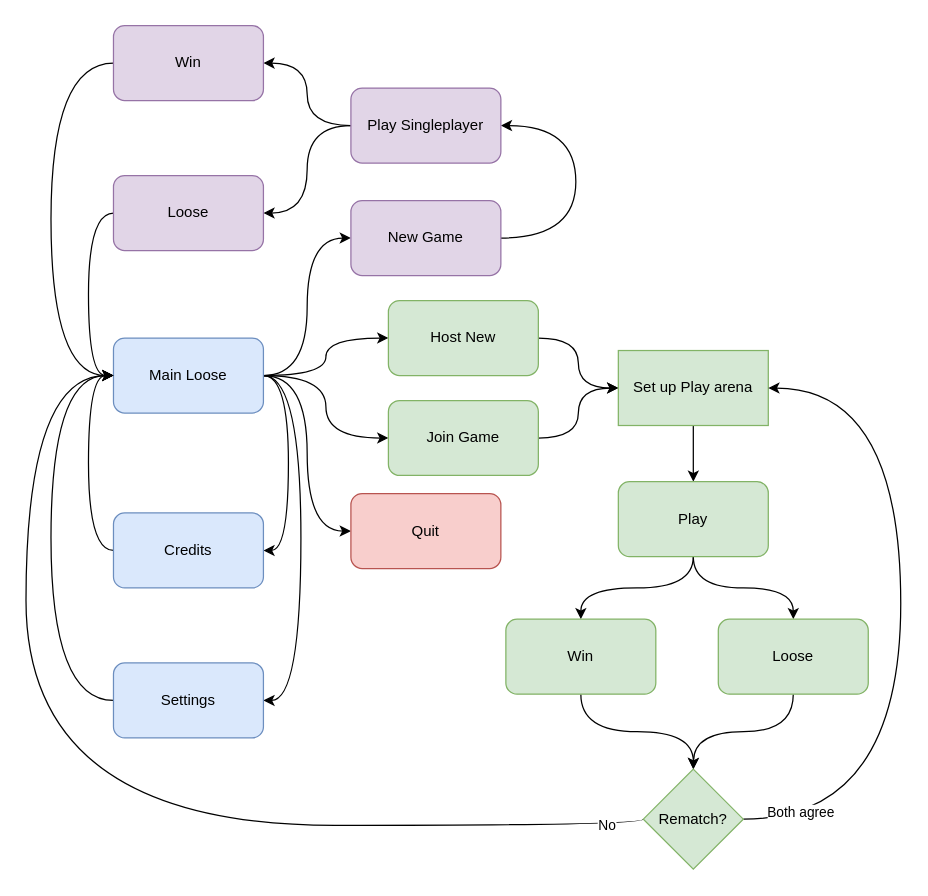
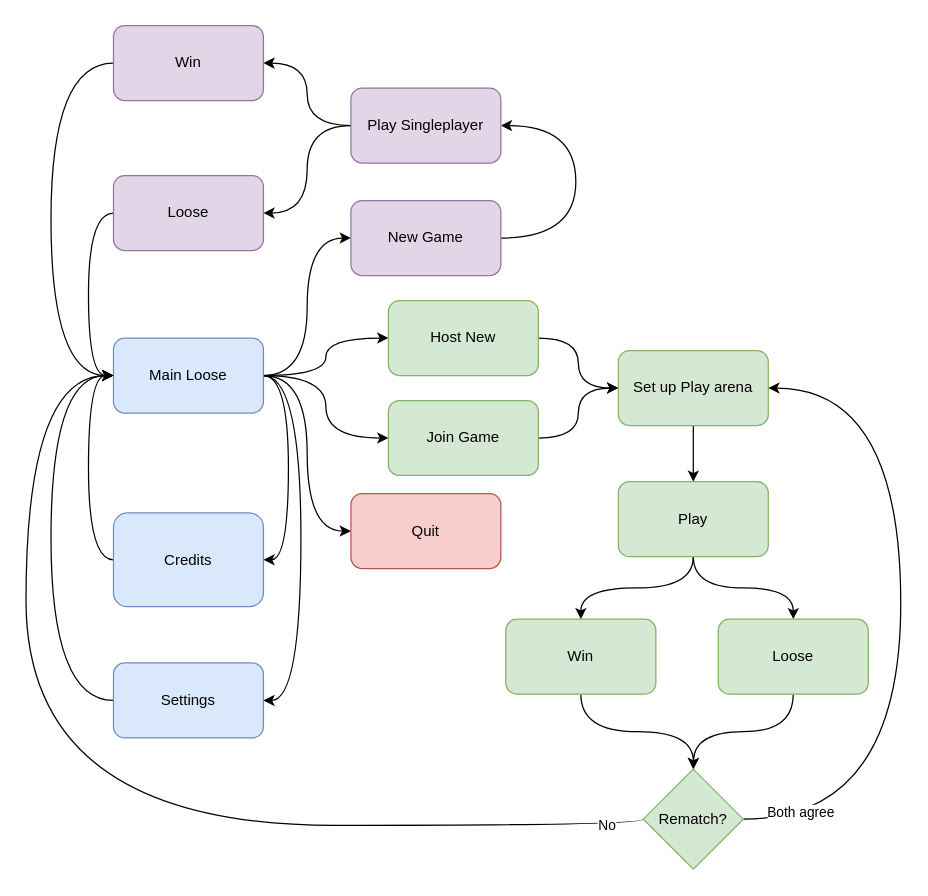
node "Set up Play arena": shape rectangle -> rounded rectangle
node "Credits": size 150x75 -> 150x94
